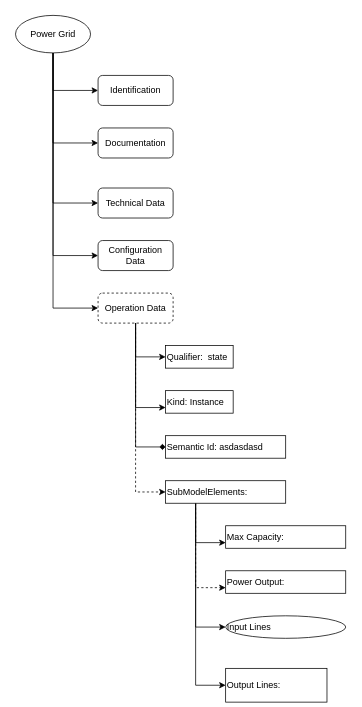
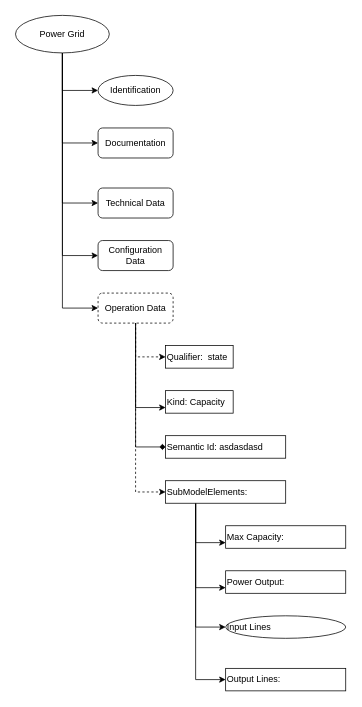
node "Power Grid": size 75x38 -> 94x38
node "Identification": shape rounded rectangle -> ellipse
edge "Operation Data" -> "Qualifier: state": style solid -> dashed
node "Kind: Instance": label "Kind: Instance" -> "Kind: Capacity"
edge "SubModelElements:" -> "Power Output:": style dashed -> solid
node "Output Lines:": size 101x34 -> 120x23
